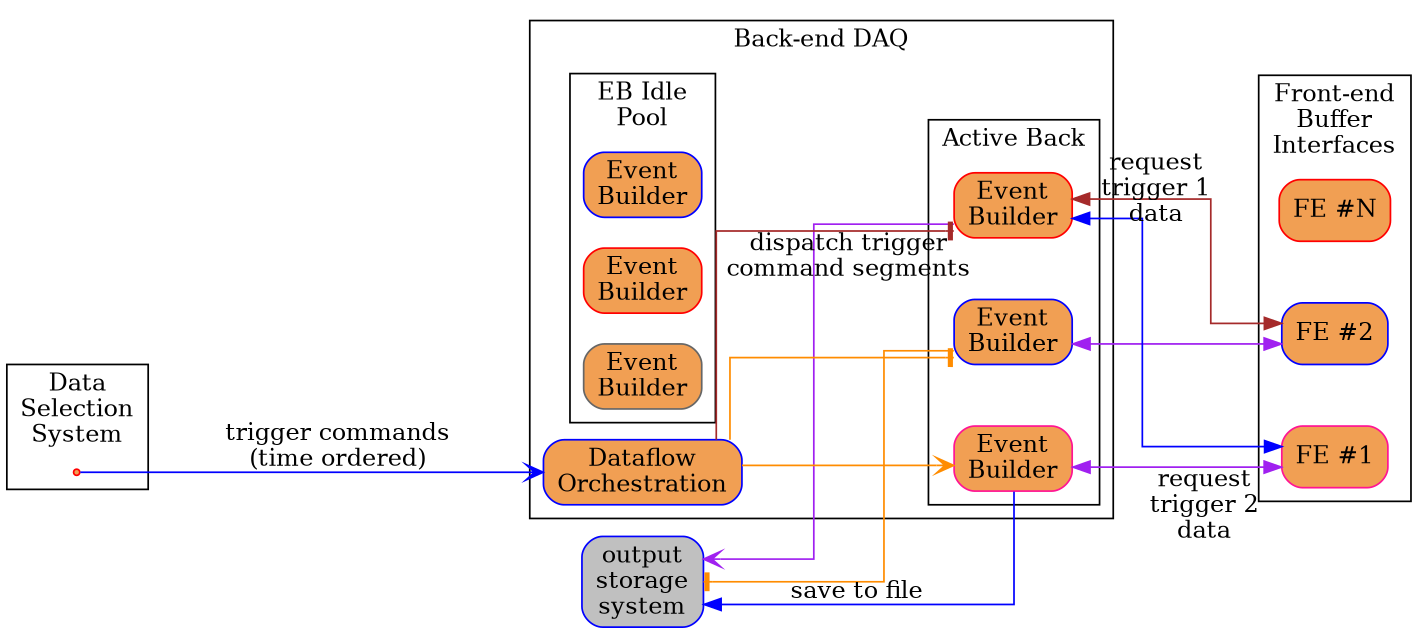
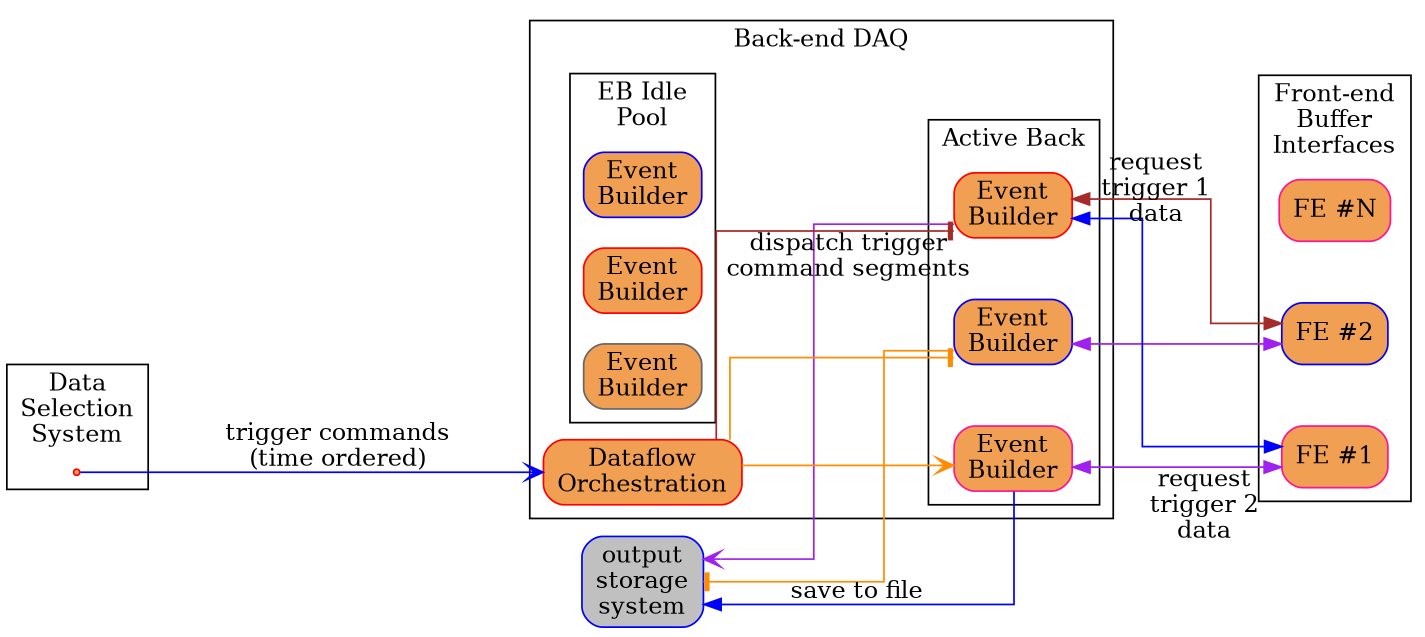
node "FE #N": color red -> deeppink
node "Dataflow Orchestration": color blue -> red
